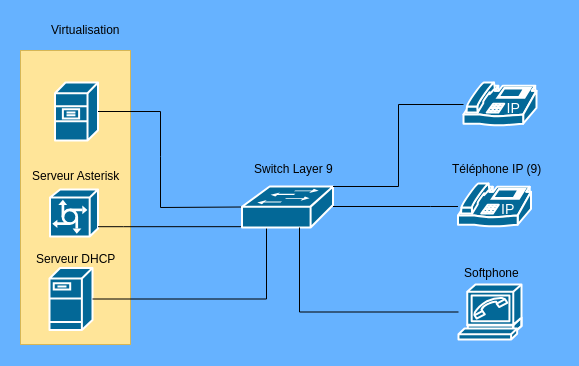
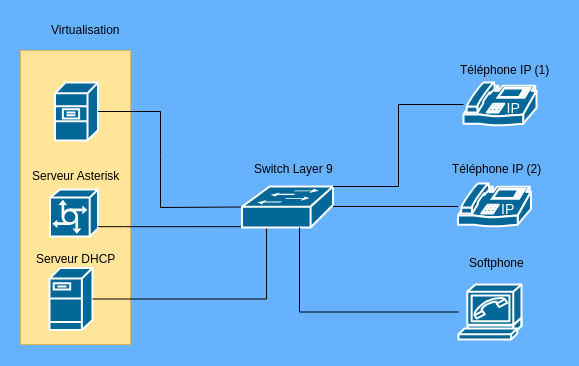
node "Téléphone IP (1)": added
node "Téléphone IP (9)": label "Téléphone IP (9)" -> "Téléphone IP (2)"
node "Softphone": moved (495, 270) -> (500, 260)
